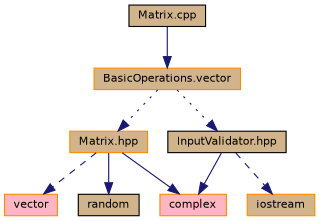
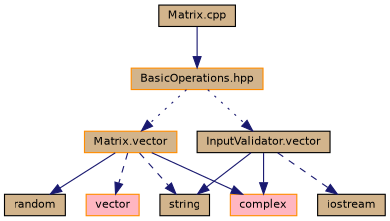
node "BasicOperations.vector": label "BasicOperations.vector" -> "BasicOperations.hpp"
node "Matrix.hpp": label "Matrix.hpp" -> "Matrix.vector"
node "InputValidator.hpp": label "InputValidator.hpp" -> "InputValidator.vector"
node "string": added
node "iostream": color darkorange -> black
